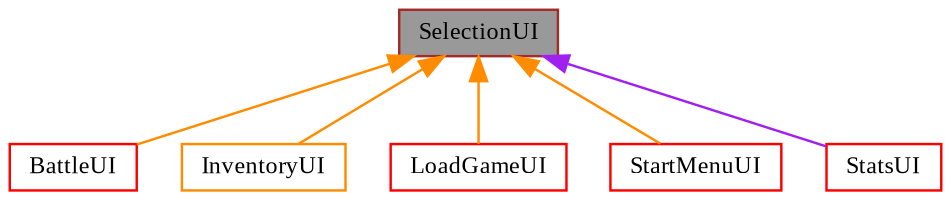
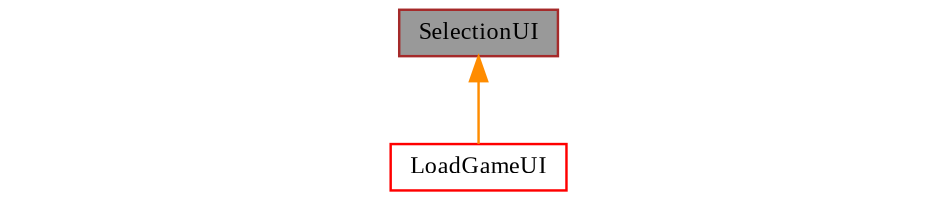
node "BattleUI": removed
node "InventoryUI": removed
node "StartMenuUI": removed
node "StatsUI": removed
